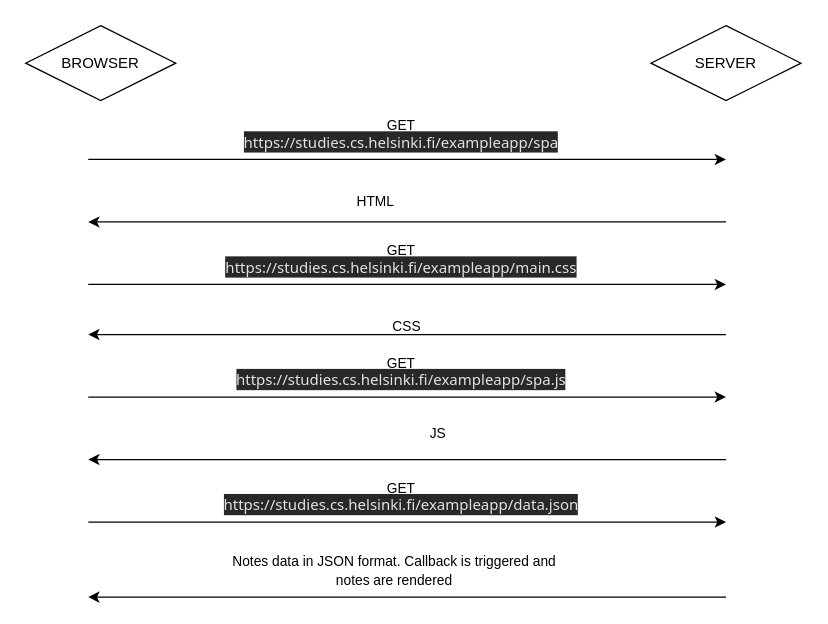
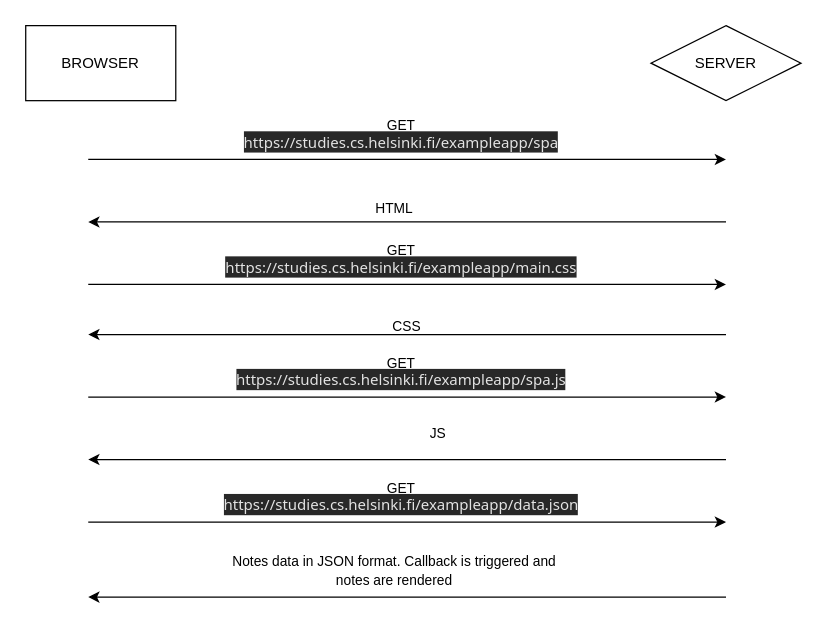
node "BROWSER": shape diamond -> rectangle
node "HTML": moved (376, 201) -> (394, 208)
